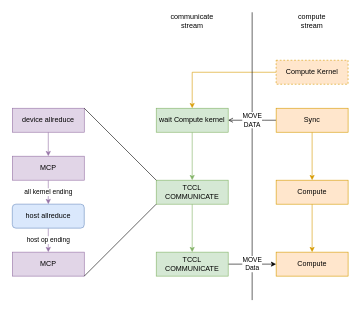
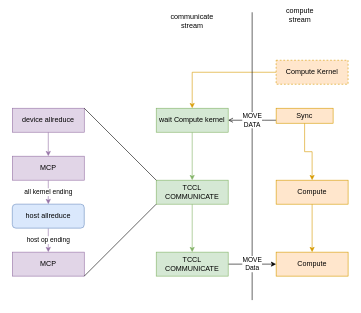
node "compute stream": moved (312, 21) -> (300, 15)
node "Sync": size 72x24 -> 57x15
